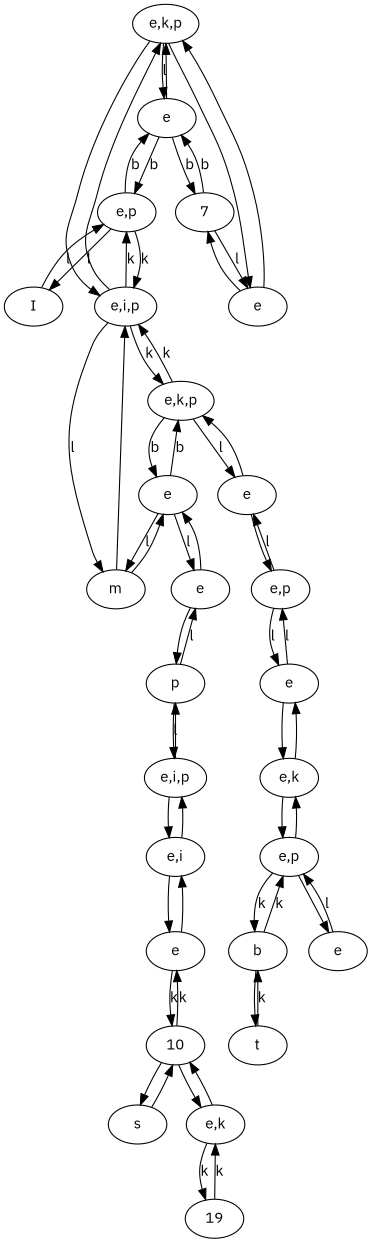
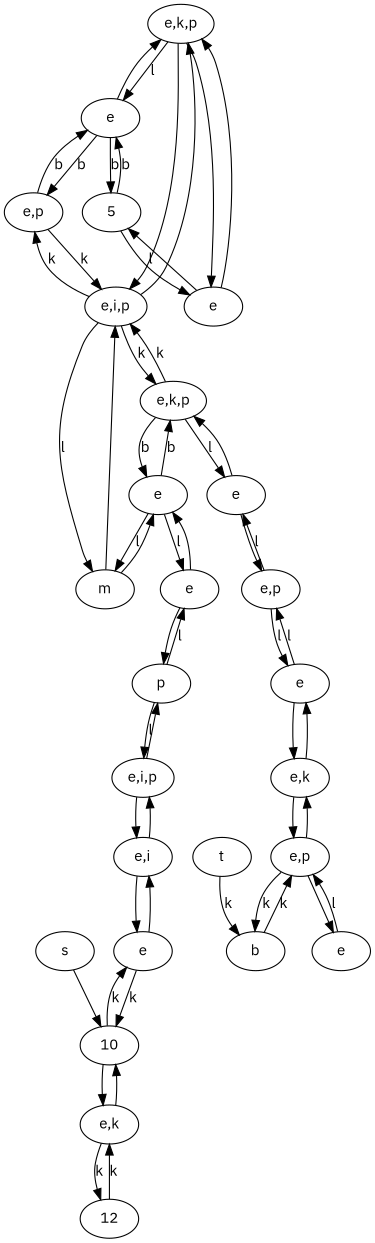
node "7": label "7" -> "5"
node "I": removed
edge "b" -> "t": removed
edge "10" -> "s": removed
node "19": label "19" -> "12"
